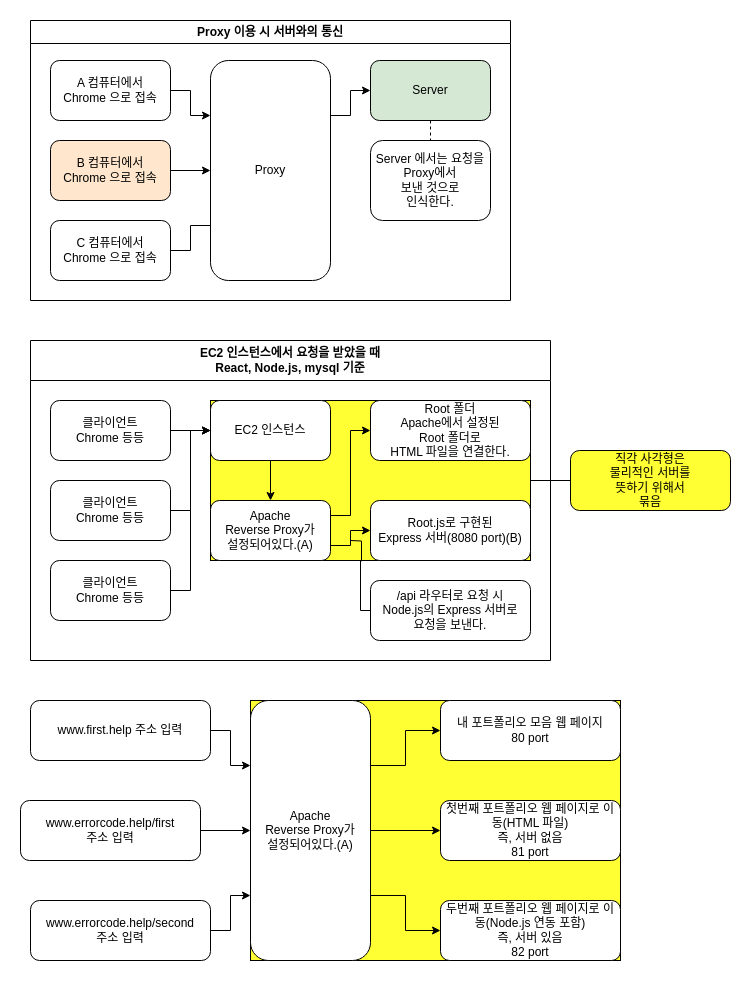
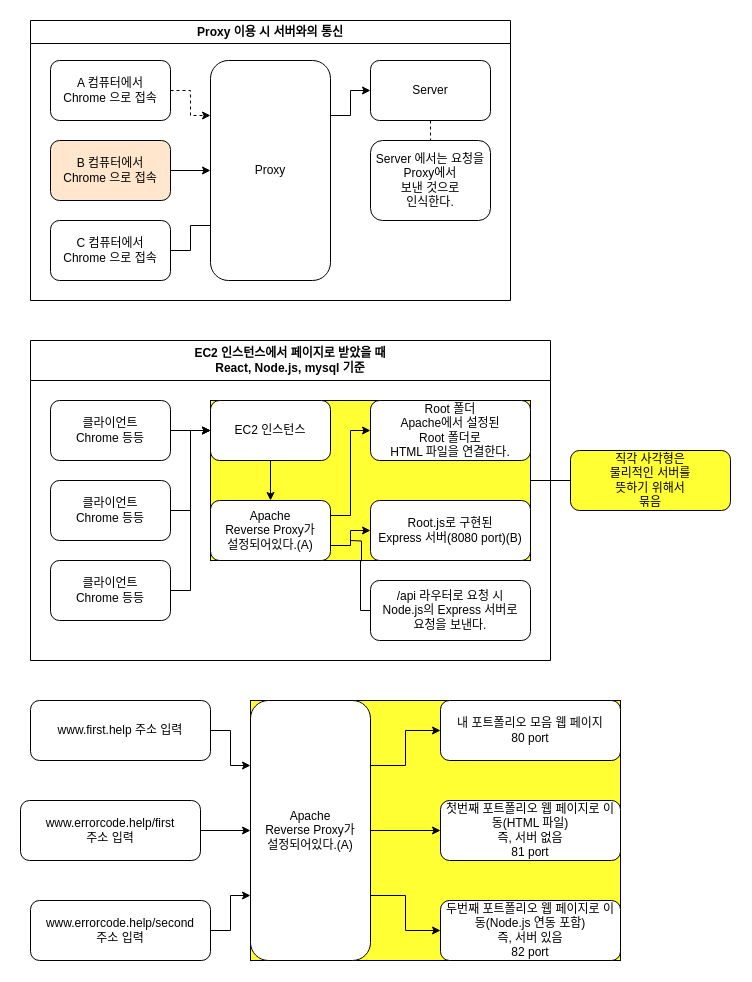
node "Server": fillcolor #d5e8d4 -> #ffffff
edge "A 컴퓨터에서 Chrome 으로 접속" -> "Proxy": style solid -> dashed
node "EC2 인스턴스에서 요청을 받았을 때 React, Node.js, mysql 기준": label "EC2 인스턴스에서 요청을 받았을 때 React, Node.js, mysql 기준" -> "EC2 인스턴스에서 페이지로 받았을 때 React, Node.js, mysql 기준"
